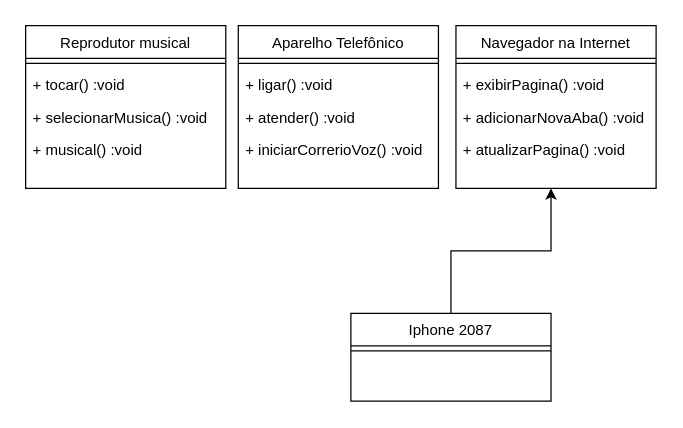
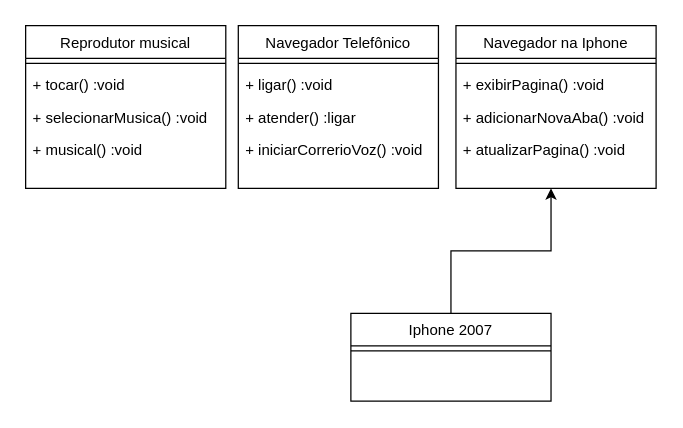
node "Aparelho Telefônico": label "Aparelho Telefônico" -> "Navegador Telefônico"
node "Navegador na Internet": label "Navegador na Internet" -> "Navegador na Iphone"
node "+ atender() :void": label "+ atender() :void" -> "+ atender() :ligar"
node "Iphone 2087": label "Iphone 2087" -> "Iphone 2007"
